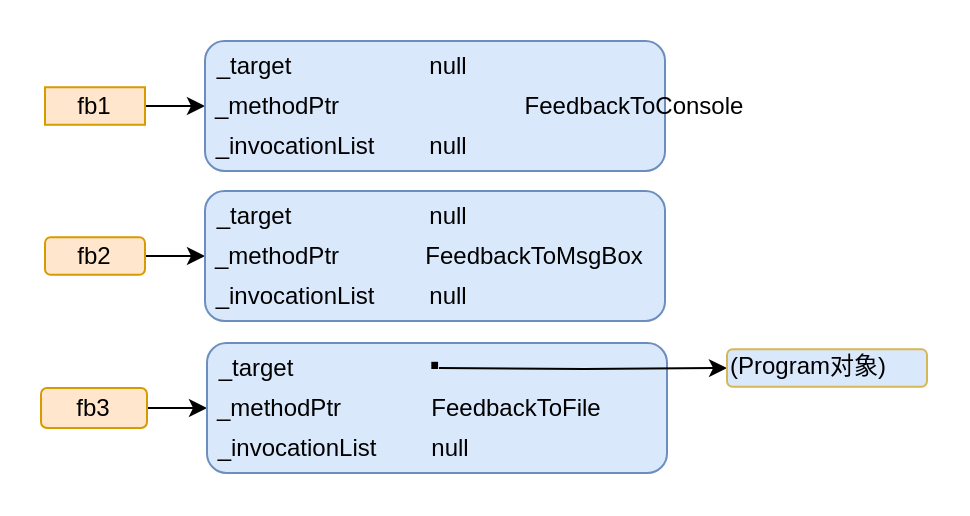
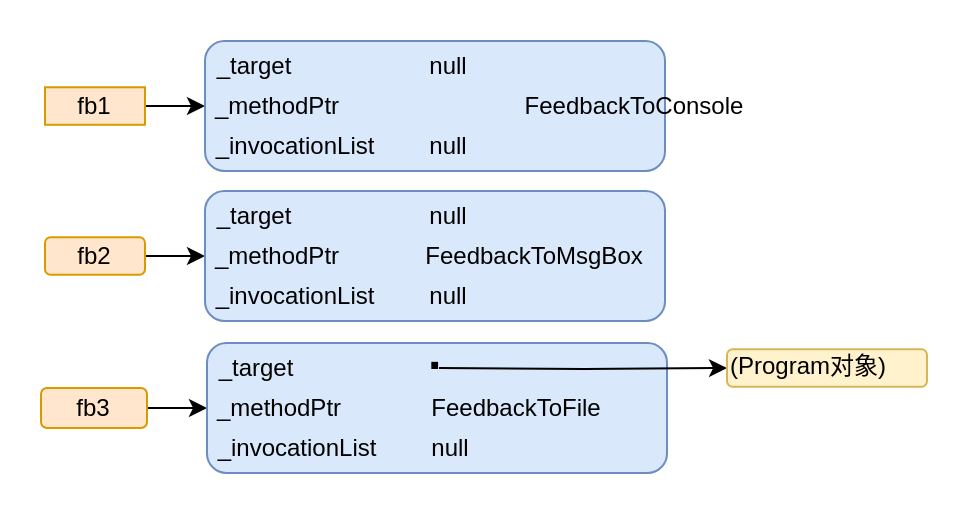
node "(Program对象)": fillcolor #dae8fc -> #fff2cc
